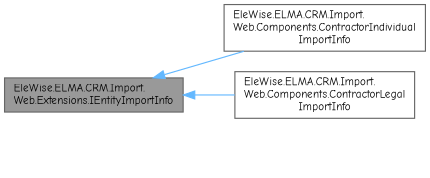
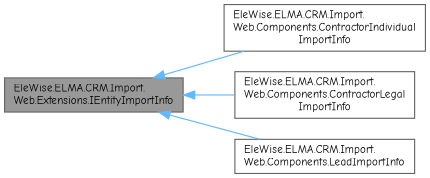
node "EleWise.ELMA.CRM.Import. Web.Components.LeadImportInfo": added
